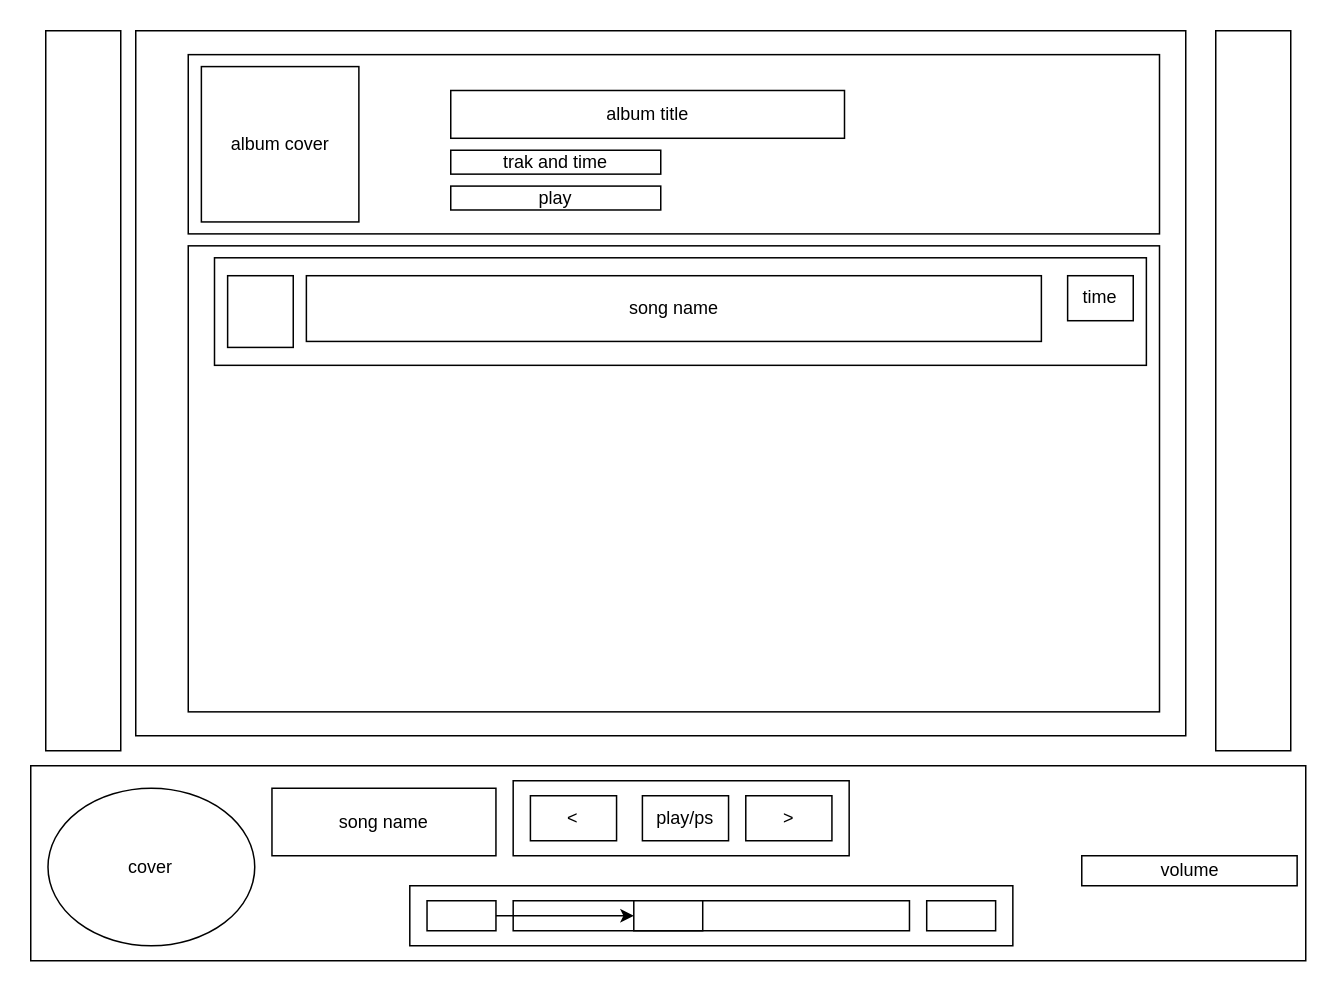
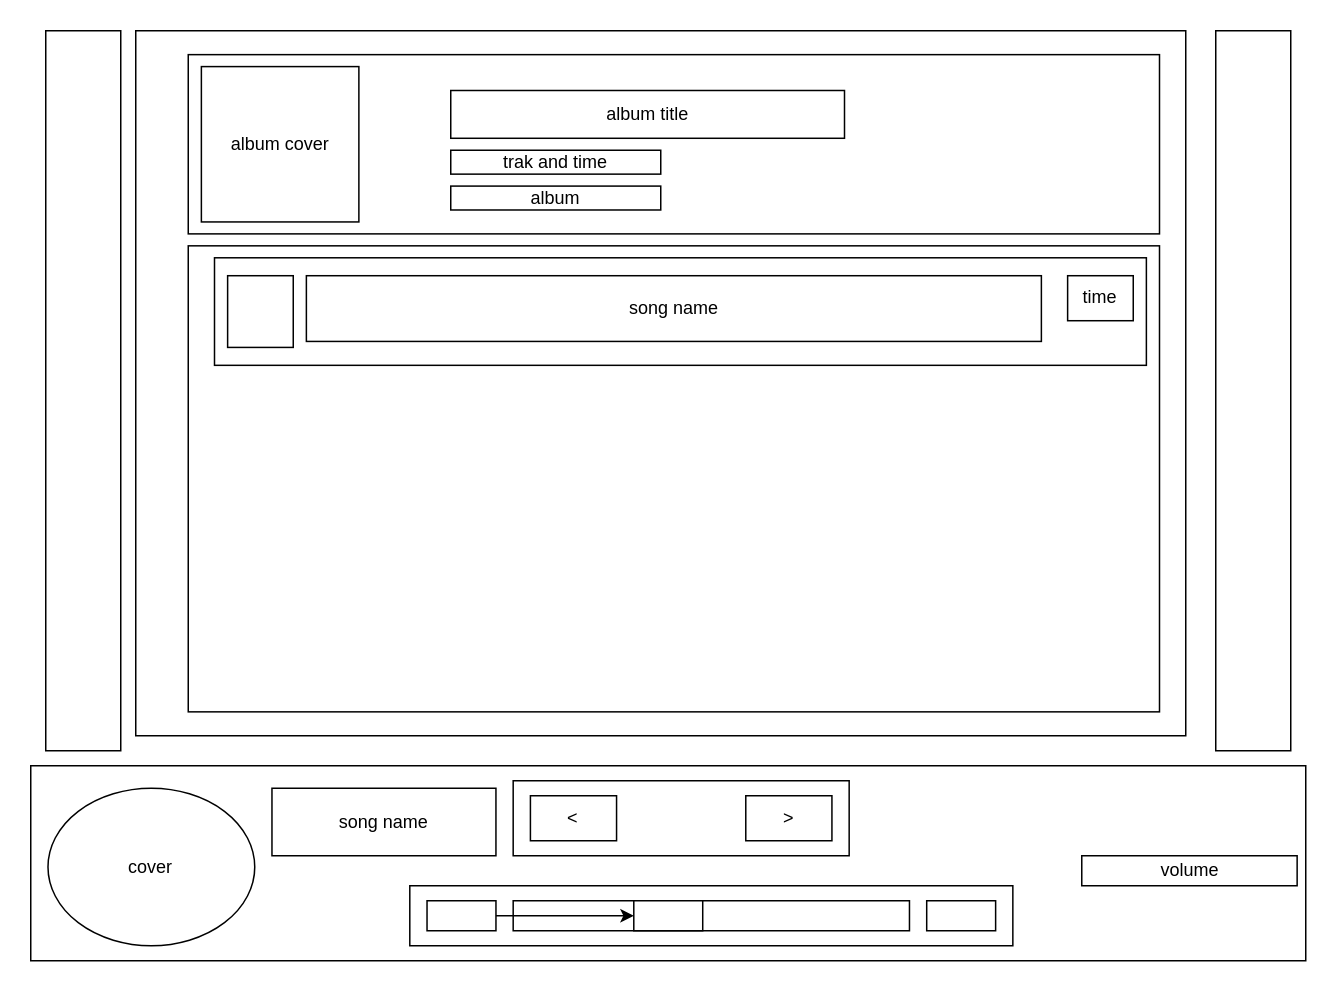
node "play": label "play" -> "album"
node "play/ps": removed
